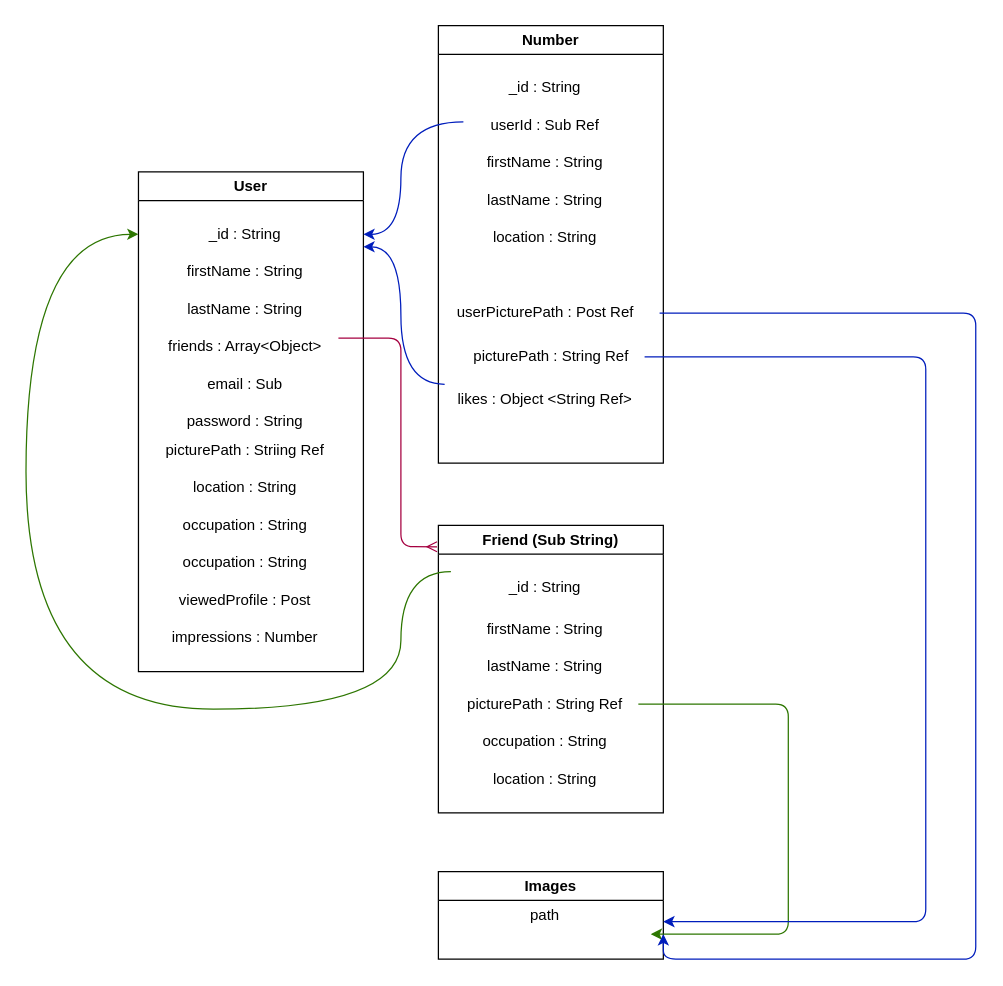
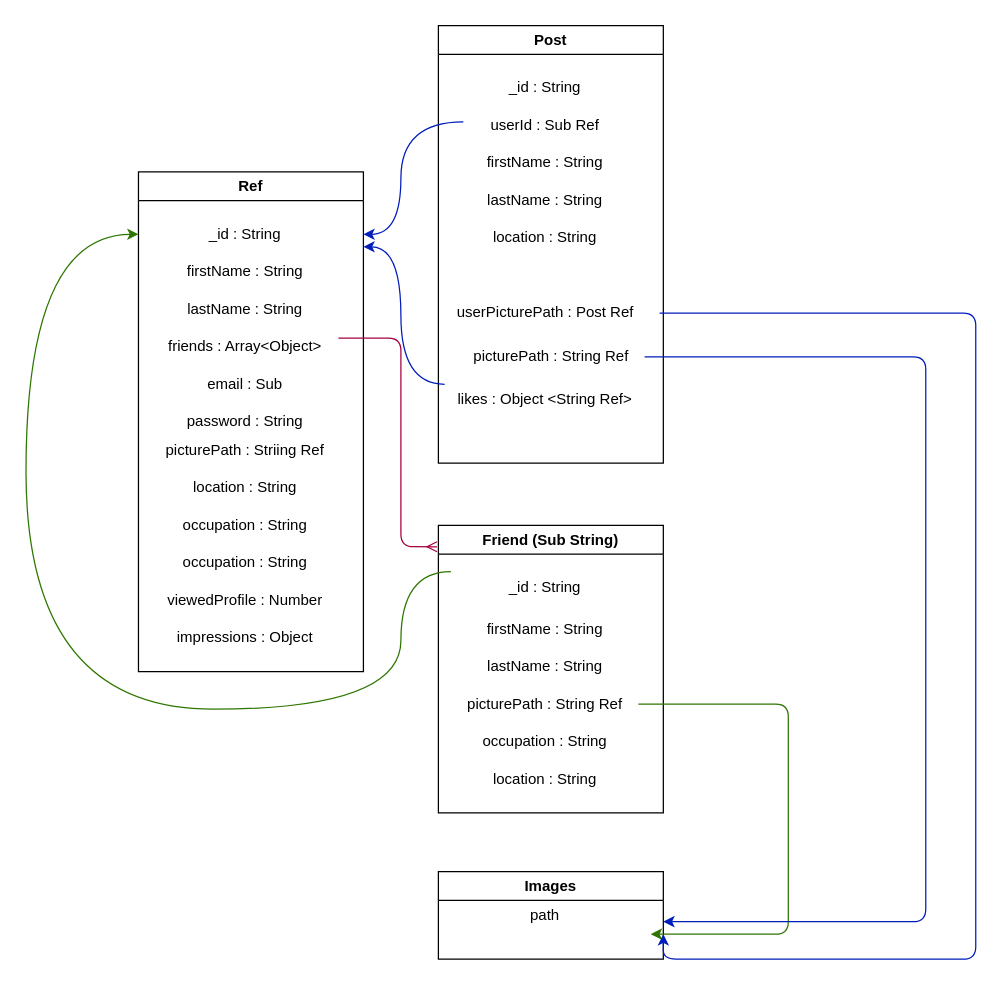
node "Number": label "Number" -> "Post"
node "User": label "User" -> "Ref"
node "viewedProfile : Post": label "viewedProfile : Post" -> "viewedProfile : Number"
node "impressions : Number": label "impressions : Number" -> "impressions : Object"
